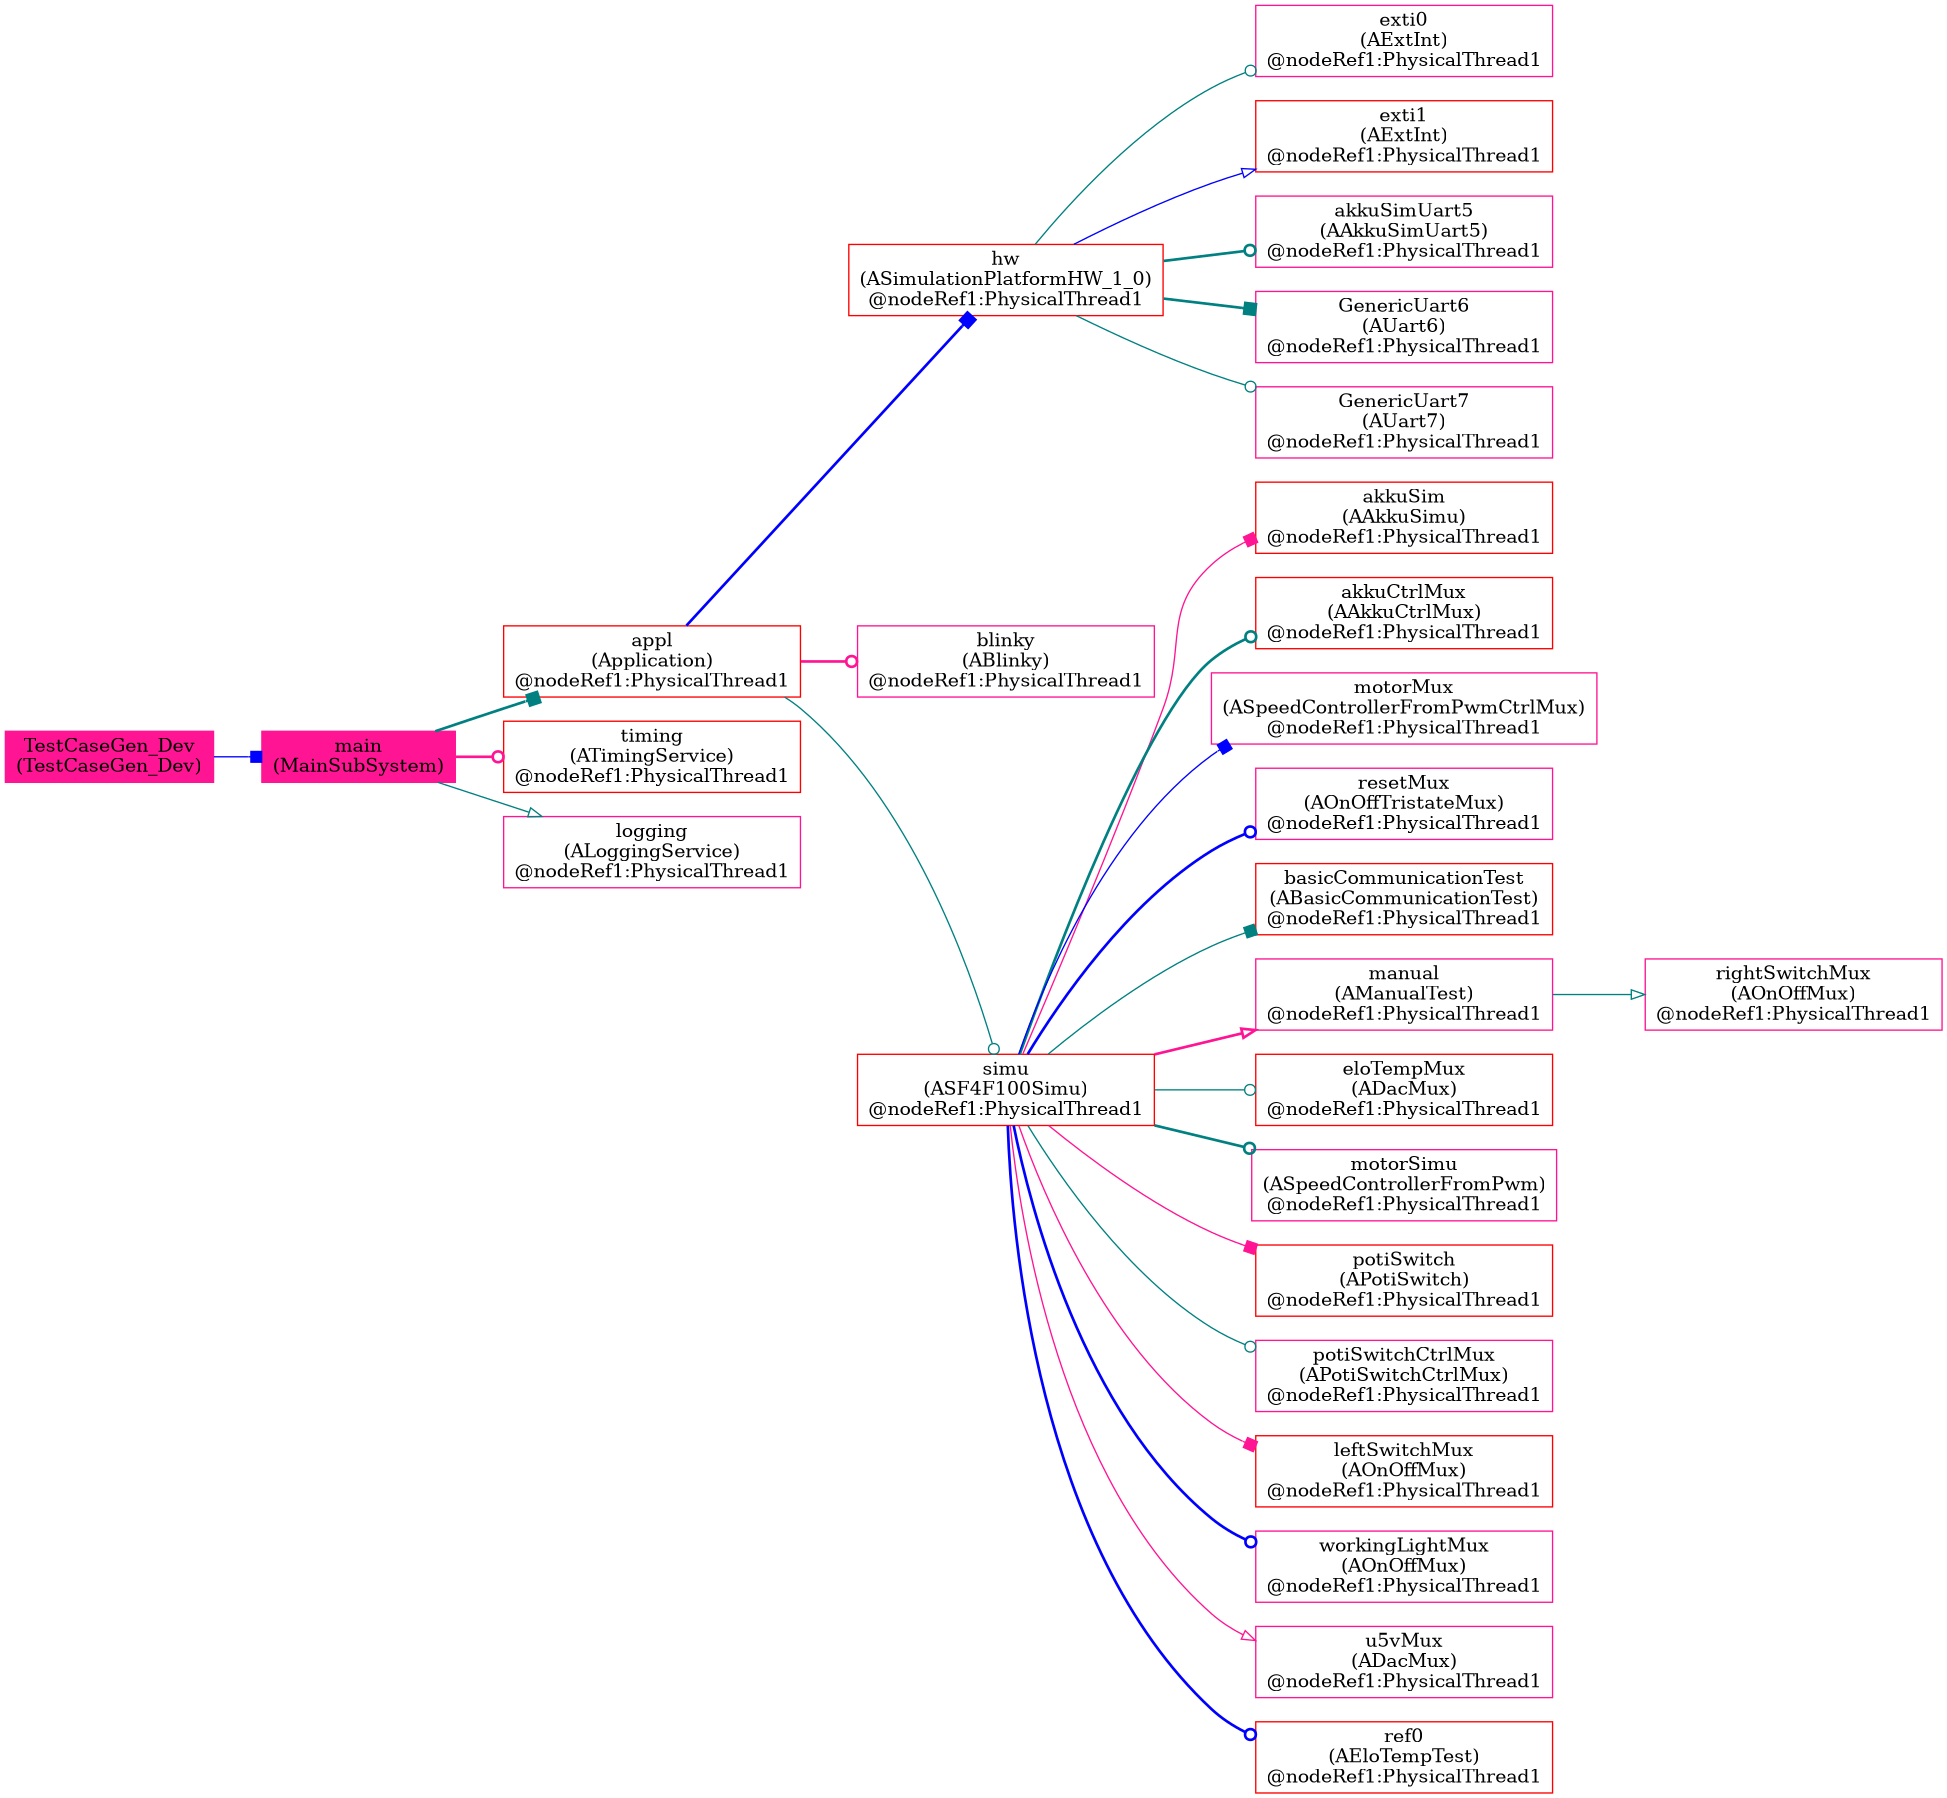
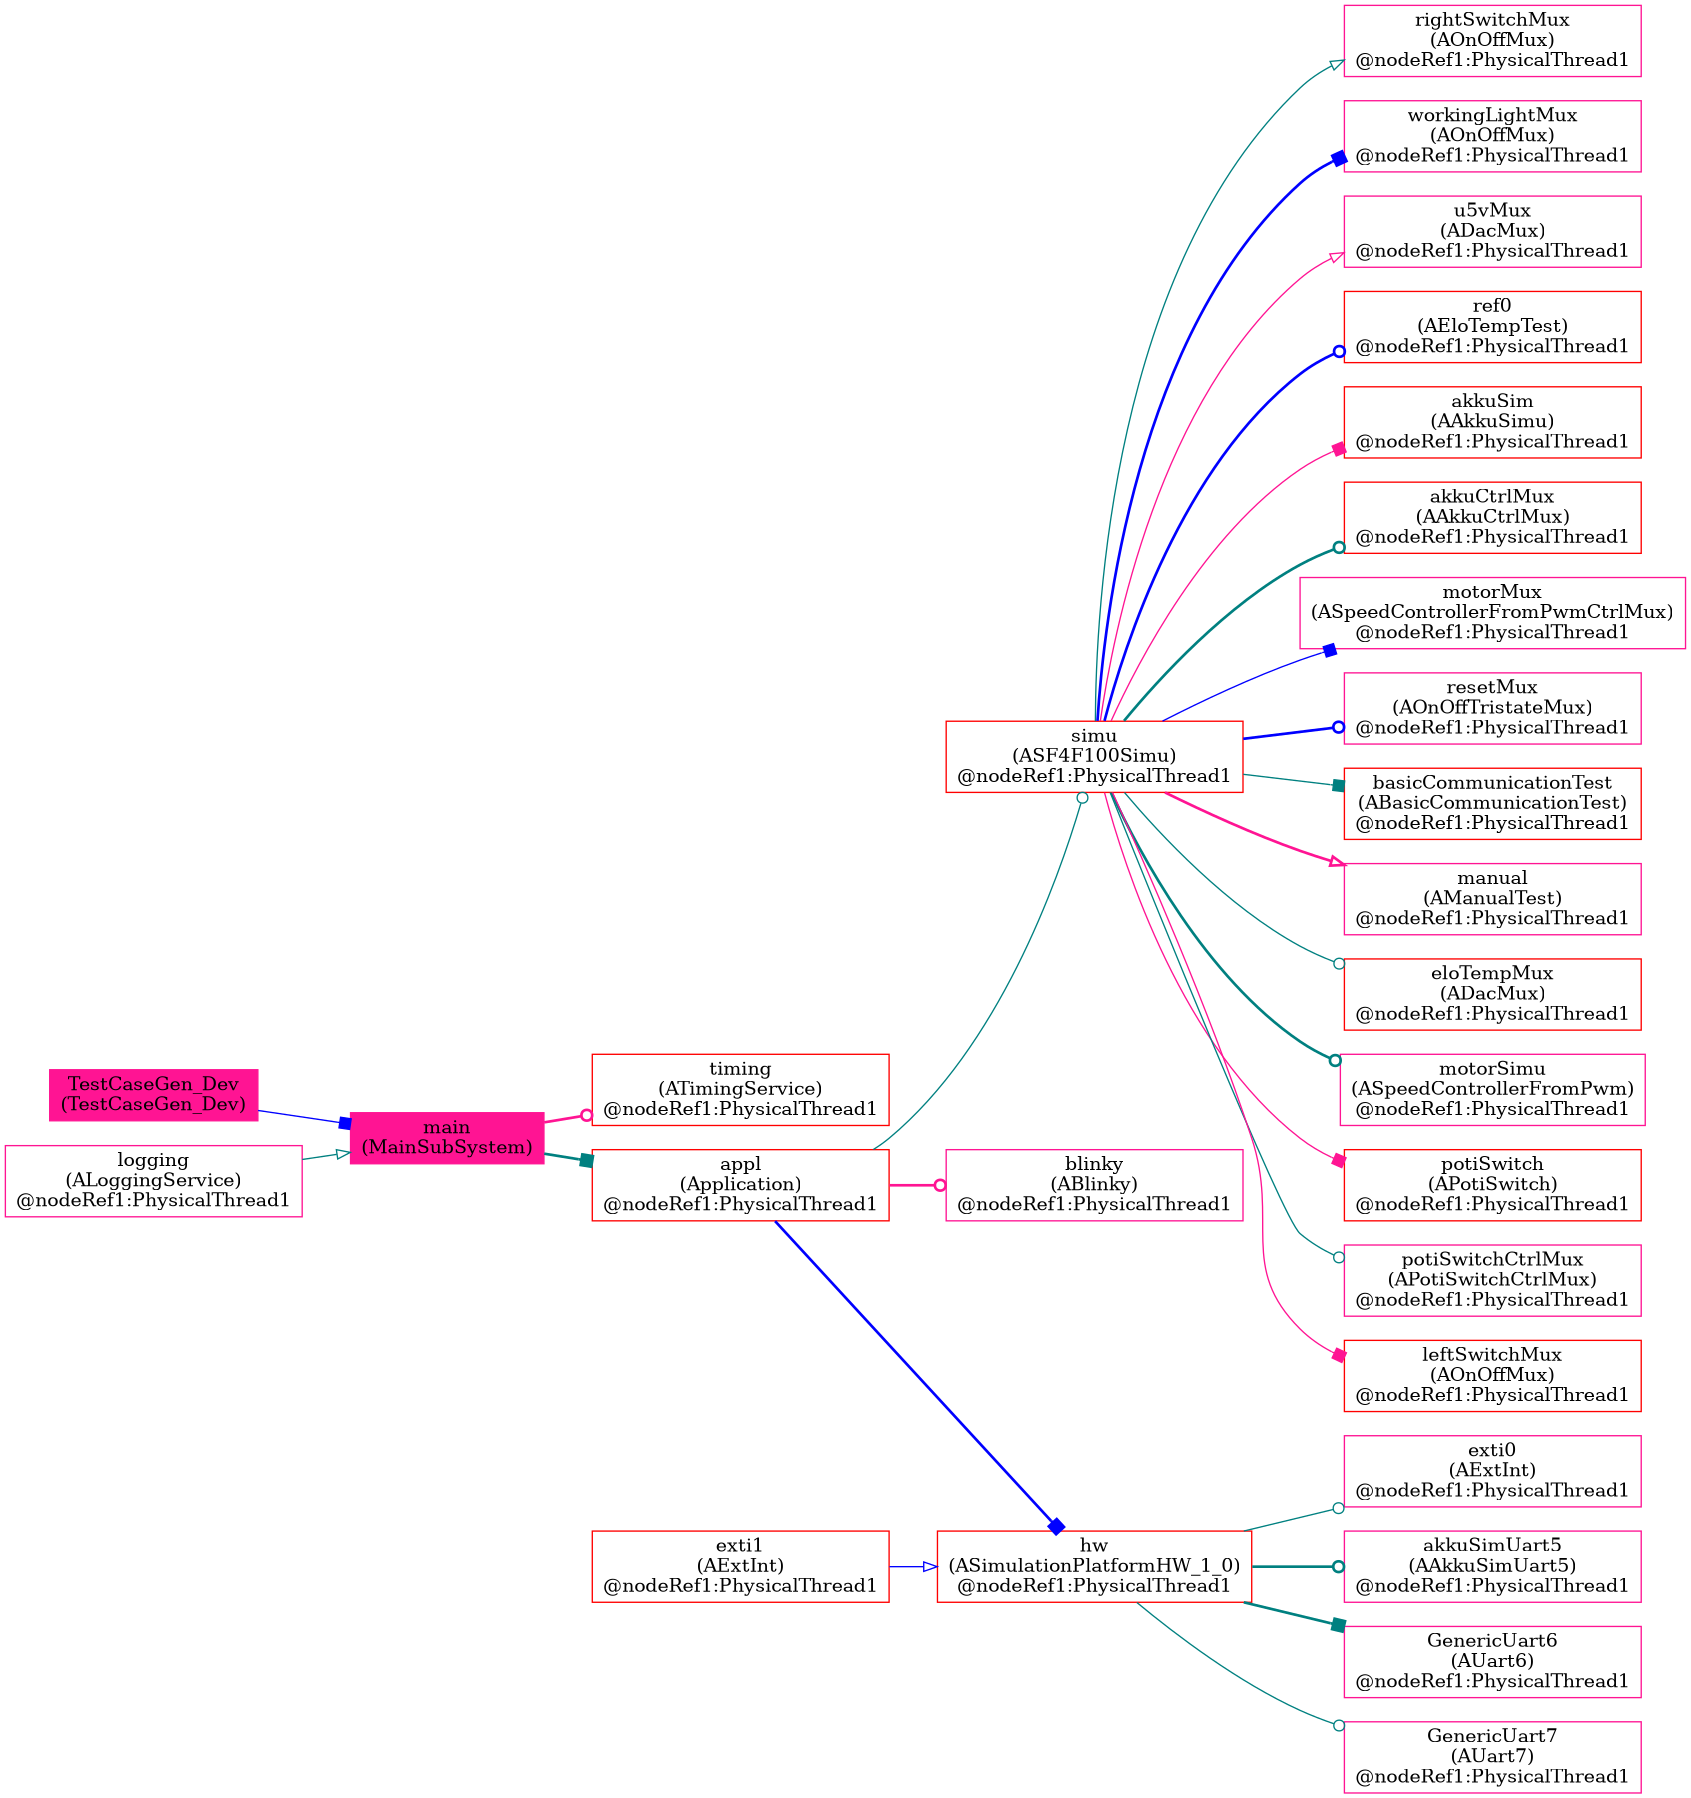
edge "hw (ASimulationPlatformHW_1_0) @nodeRef1:PhysicalThread1" -> "exti1 (AExtInt) @nodeRef1:PhysicalThread1": reversed
edge "main (MainSubSystem)" -> "logging (ALoggingService) @nodeRef1:PhysicalThread1": reversed
edge "manual (AManualTest) @nodeRef1:PhysicalThread1" -> "rightSwitchMux (AOnOffMux) @nodeRef1:PhysicalThread1": now "simu (ASF4F100Simu) @nodeRef1:PhysicalThread1" -> "rightSwitchMux (AOnOffMux) @nodeRef1:PhysicalThread1"
edge "simu (ASF4F100Simu) @nodeRef1:PhysicalThread1" -> "workingLightMux (AOnOffMux) @nodeRef1:PhysicalThread1": arrowhead odot -> box
